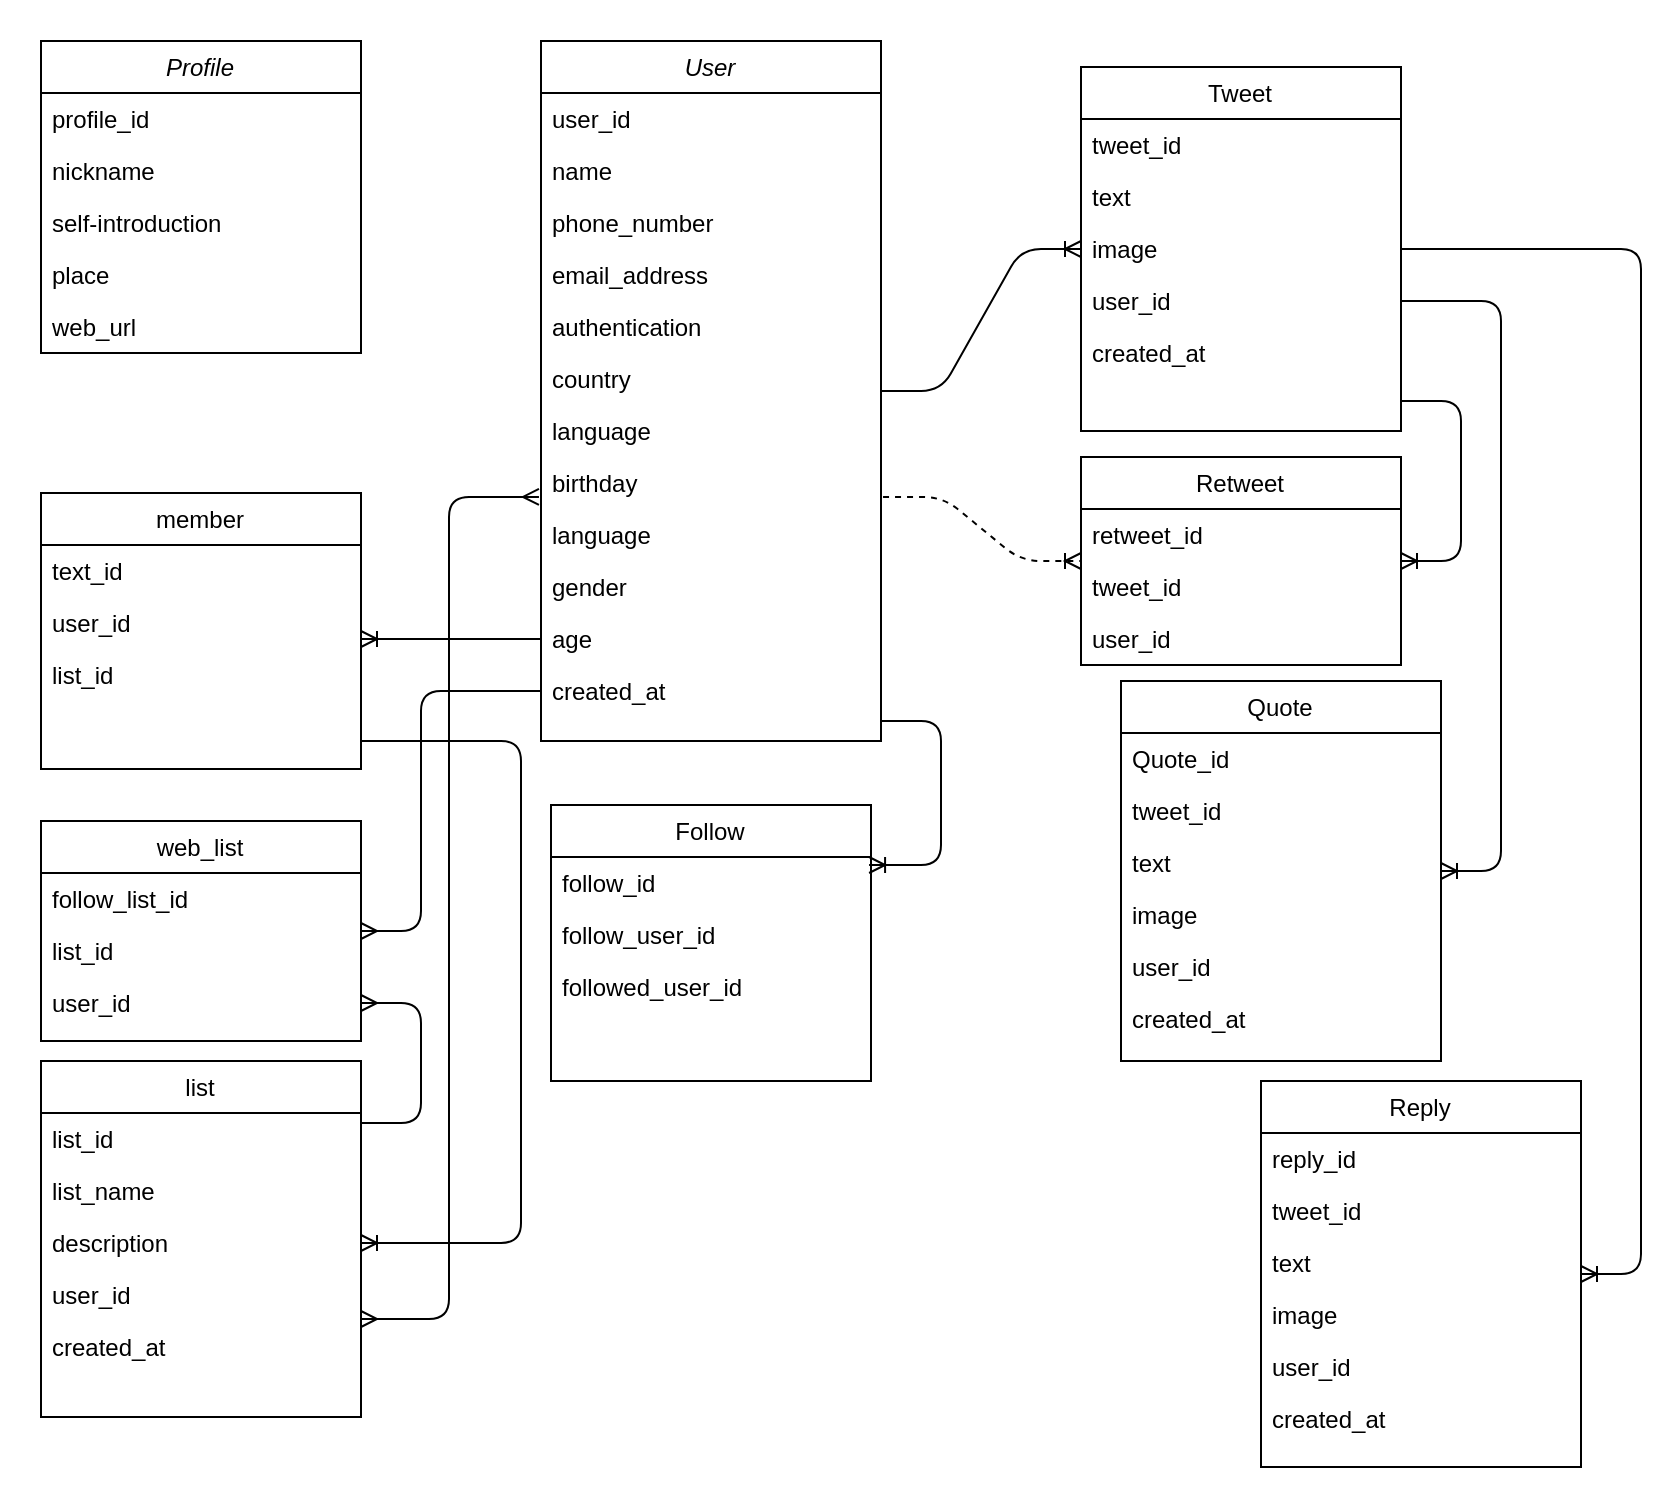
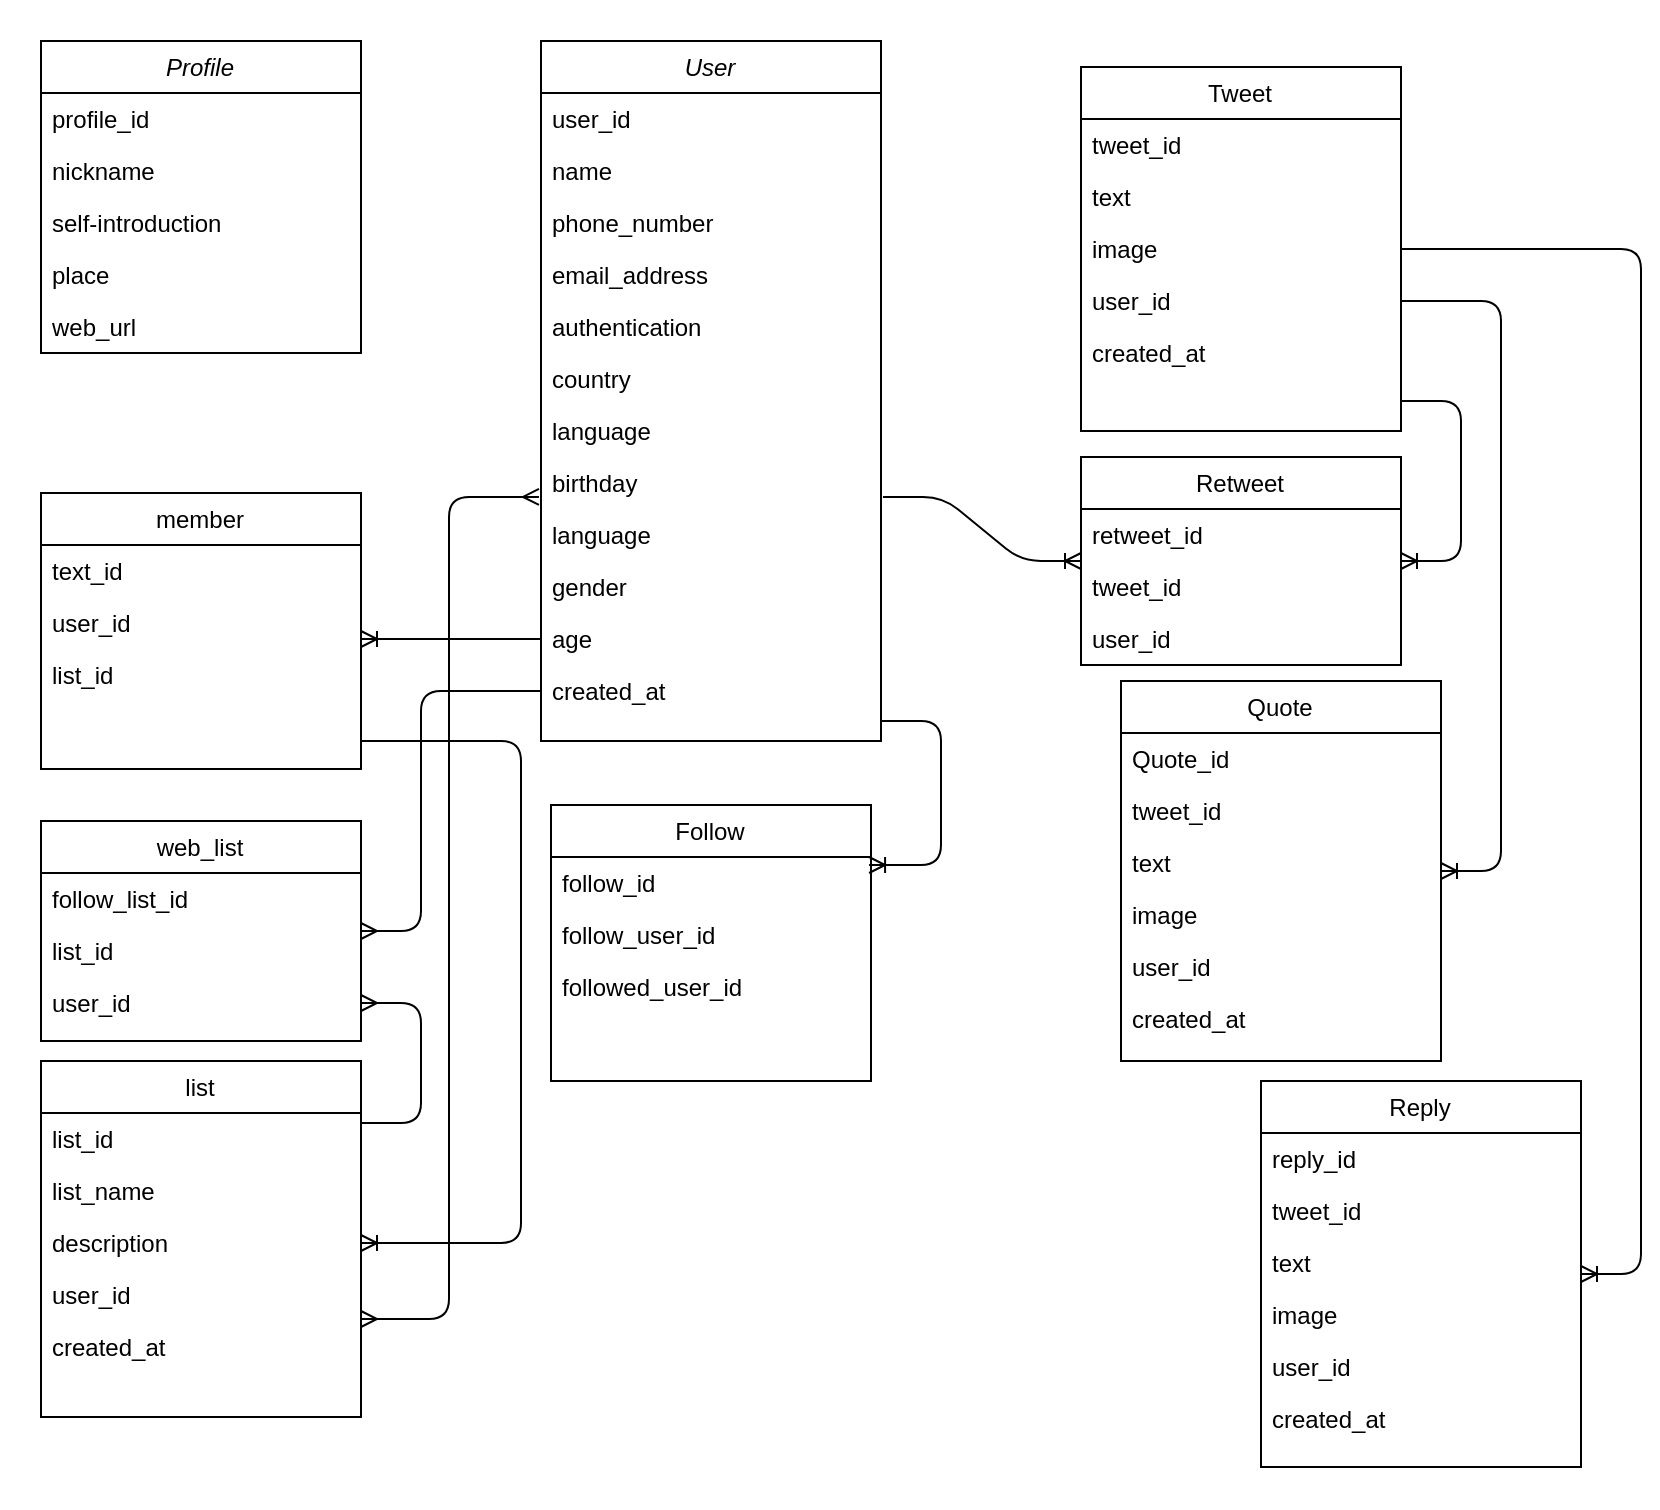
edge "User" -> "Tweet": removed
edge "birthday" -> "Retweet": style dashed -> solid
